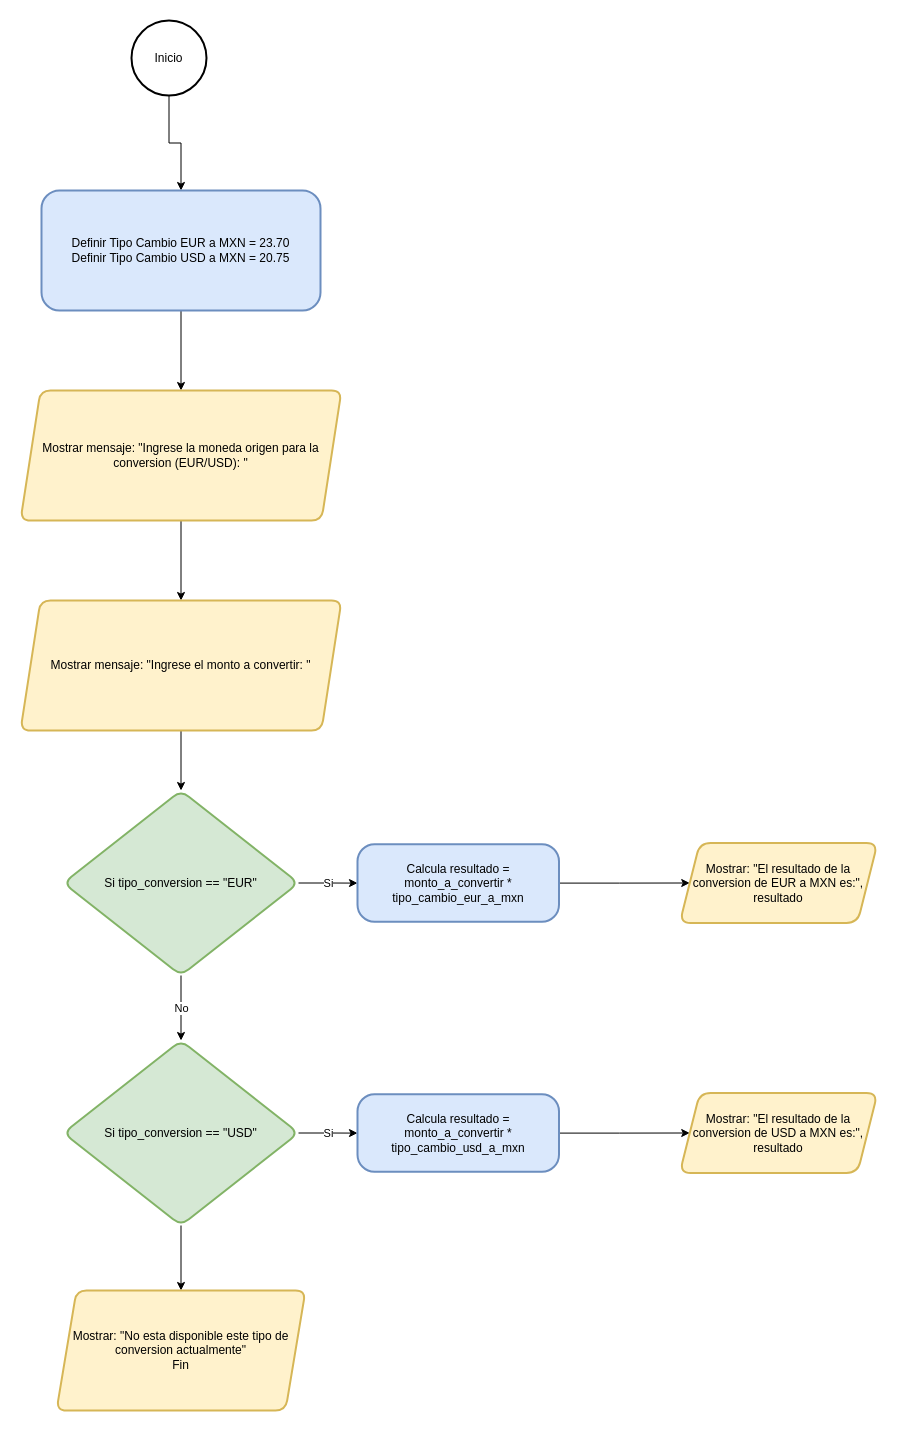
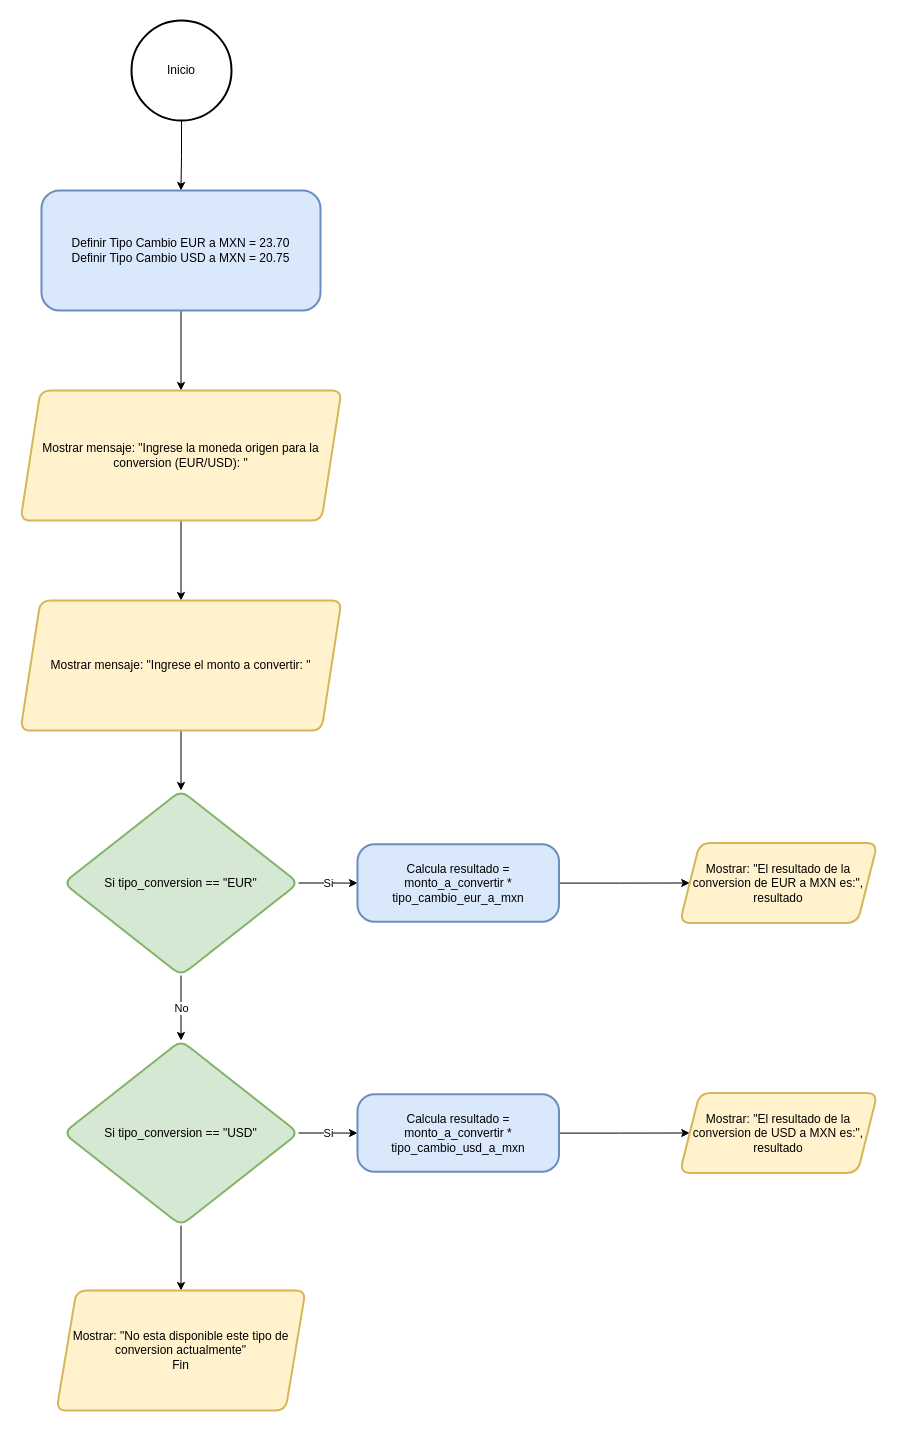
node "Inicio": size 75x75 -> 100x100
